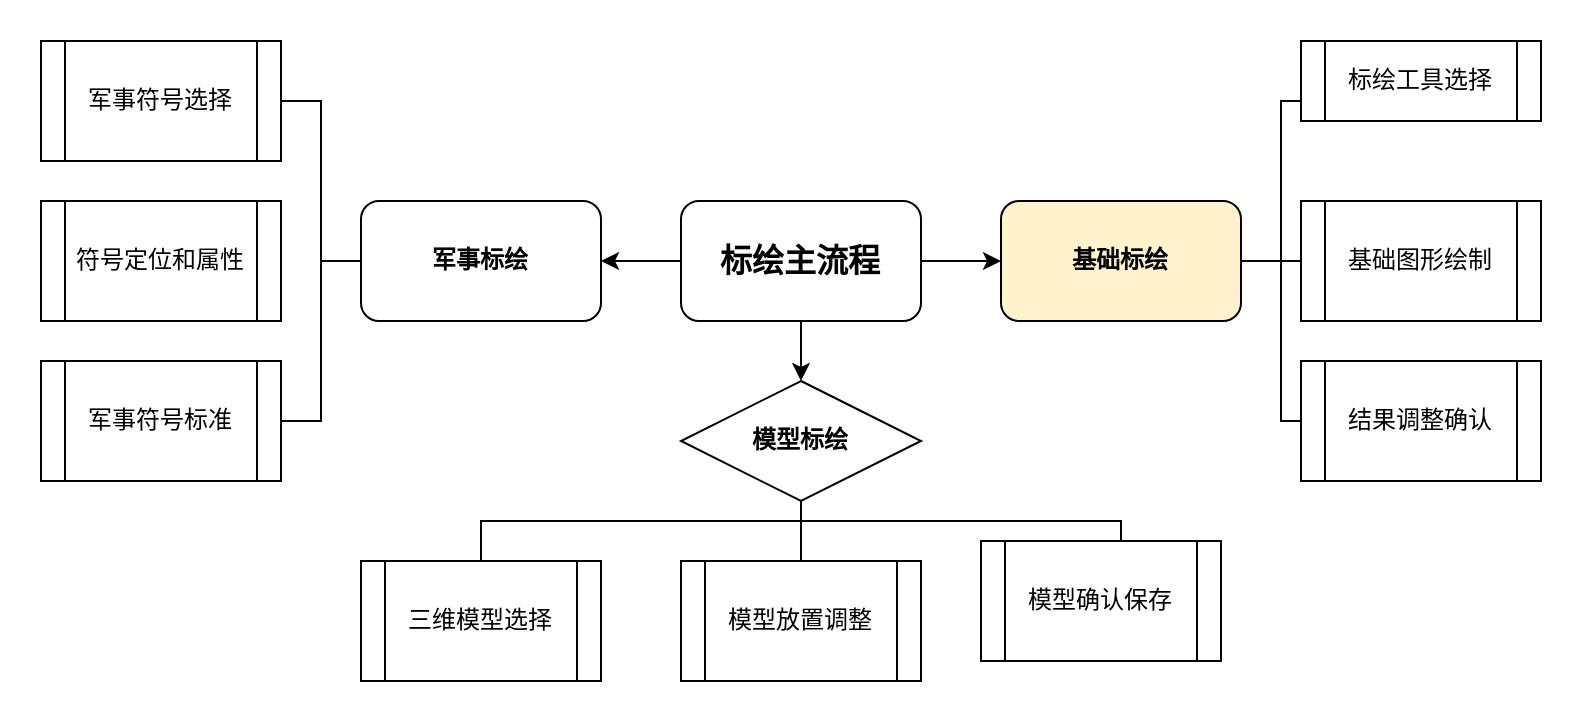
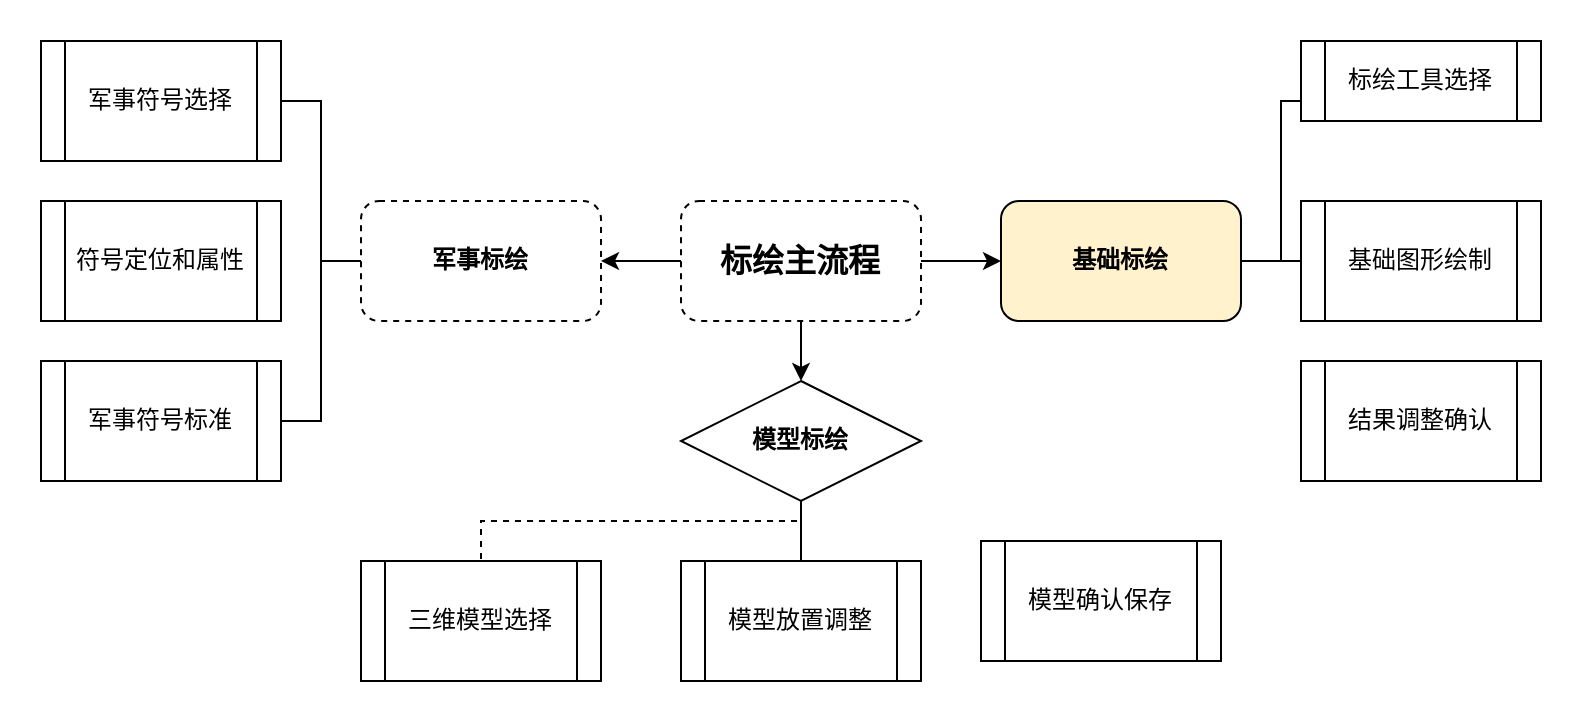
node "军事标绘": style solid -> dashed
node "标绘主流程": style solid -> dashed
edge "基础标绘" -- "结果调整确认": removed
edge "模型标绘" -- "三维模型选择": style solid -> dashed
edge "模型标绘" -- "模型确认保存": removed
